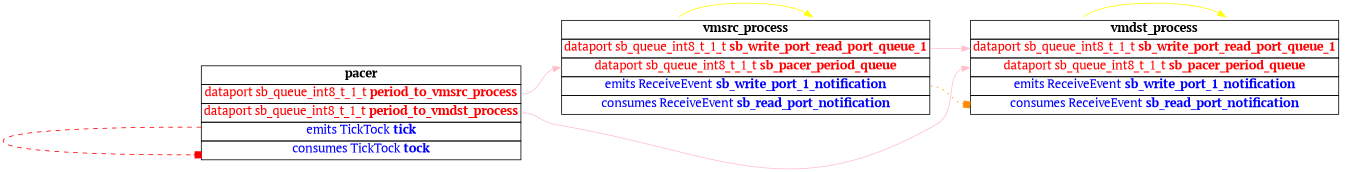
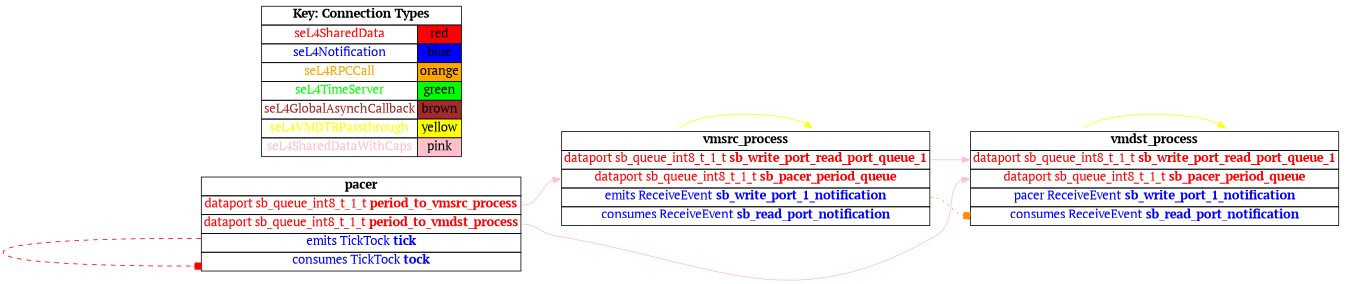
node "Key: Connection Types": added
node "vmdst_process": text "emits ReceiveEvent" -> "pacer ReceiveEvent"
